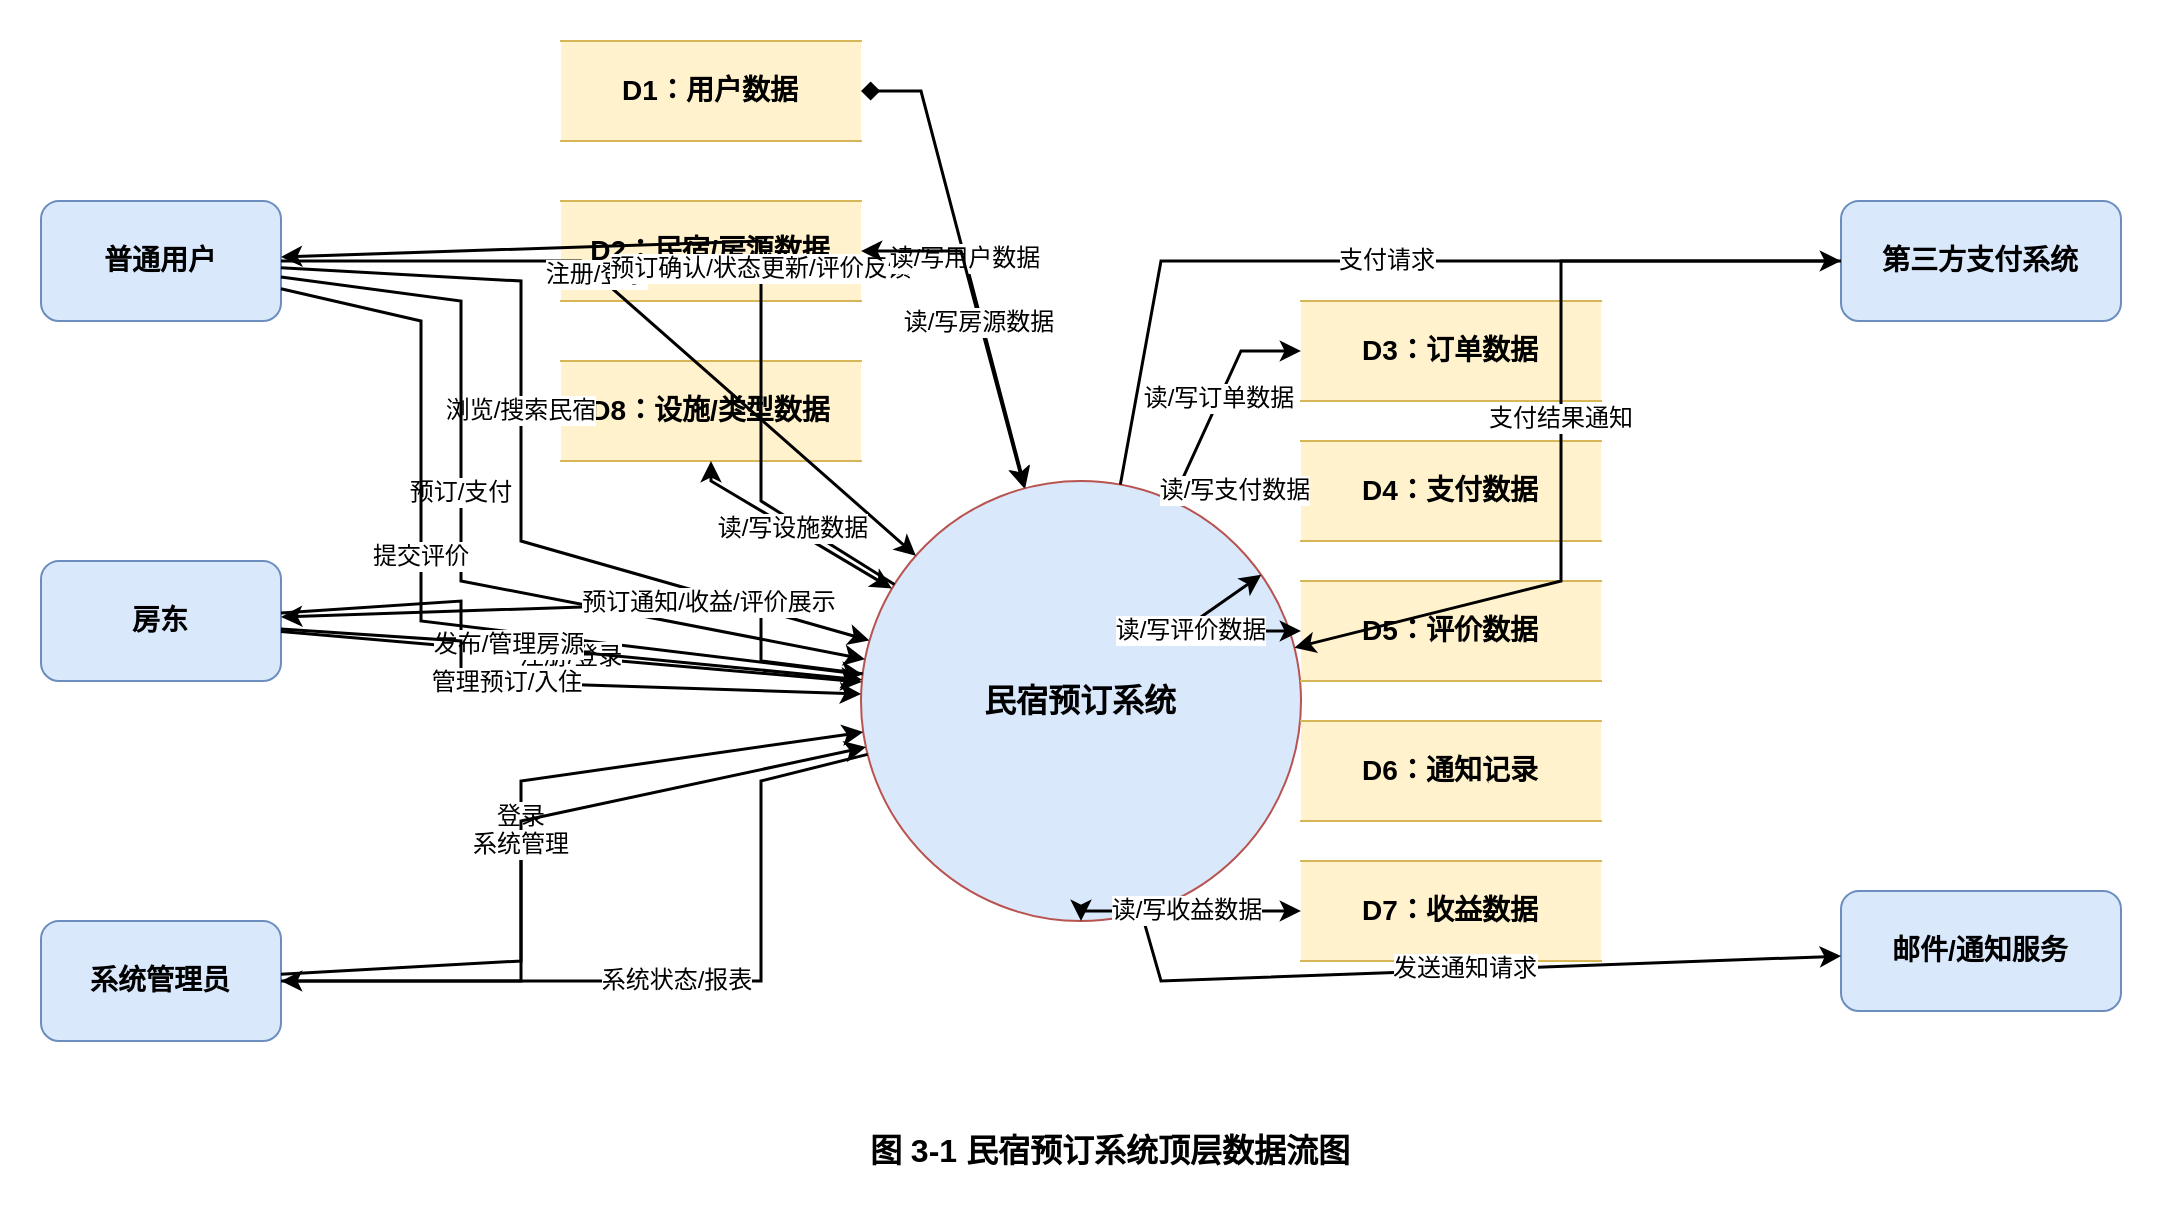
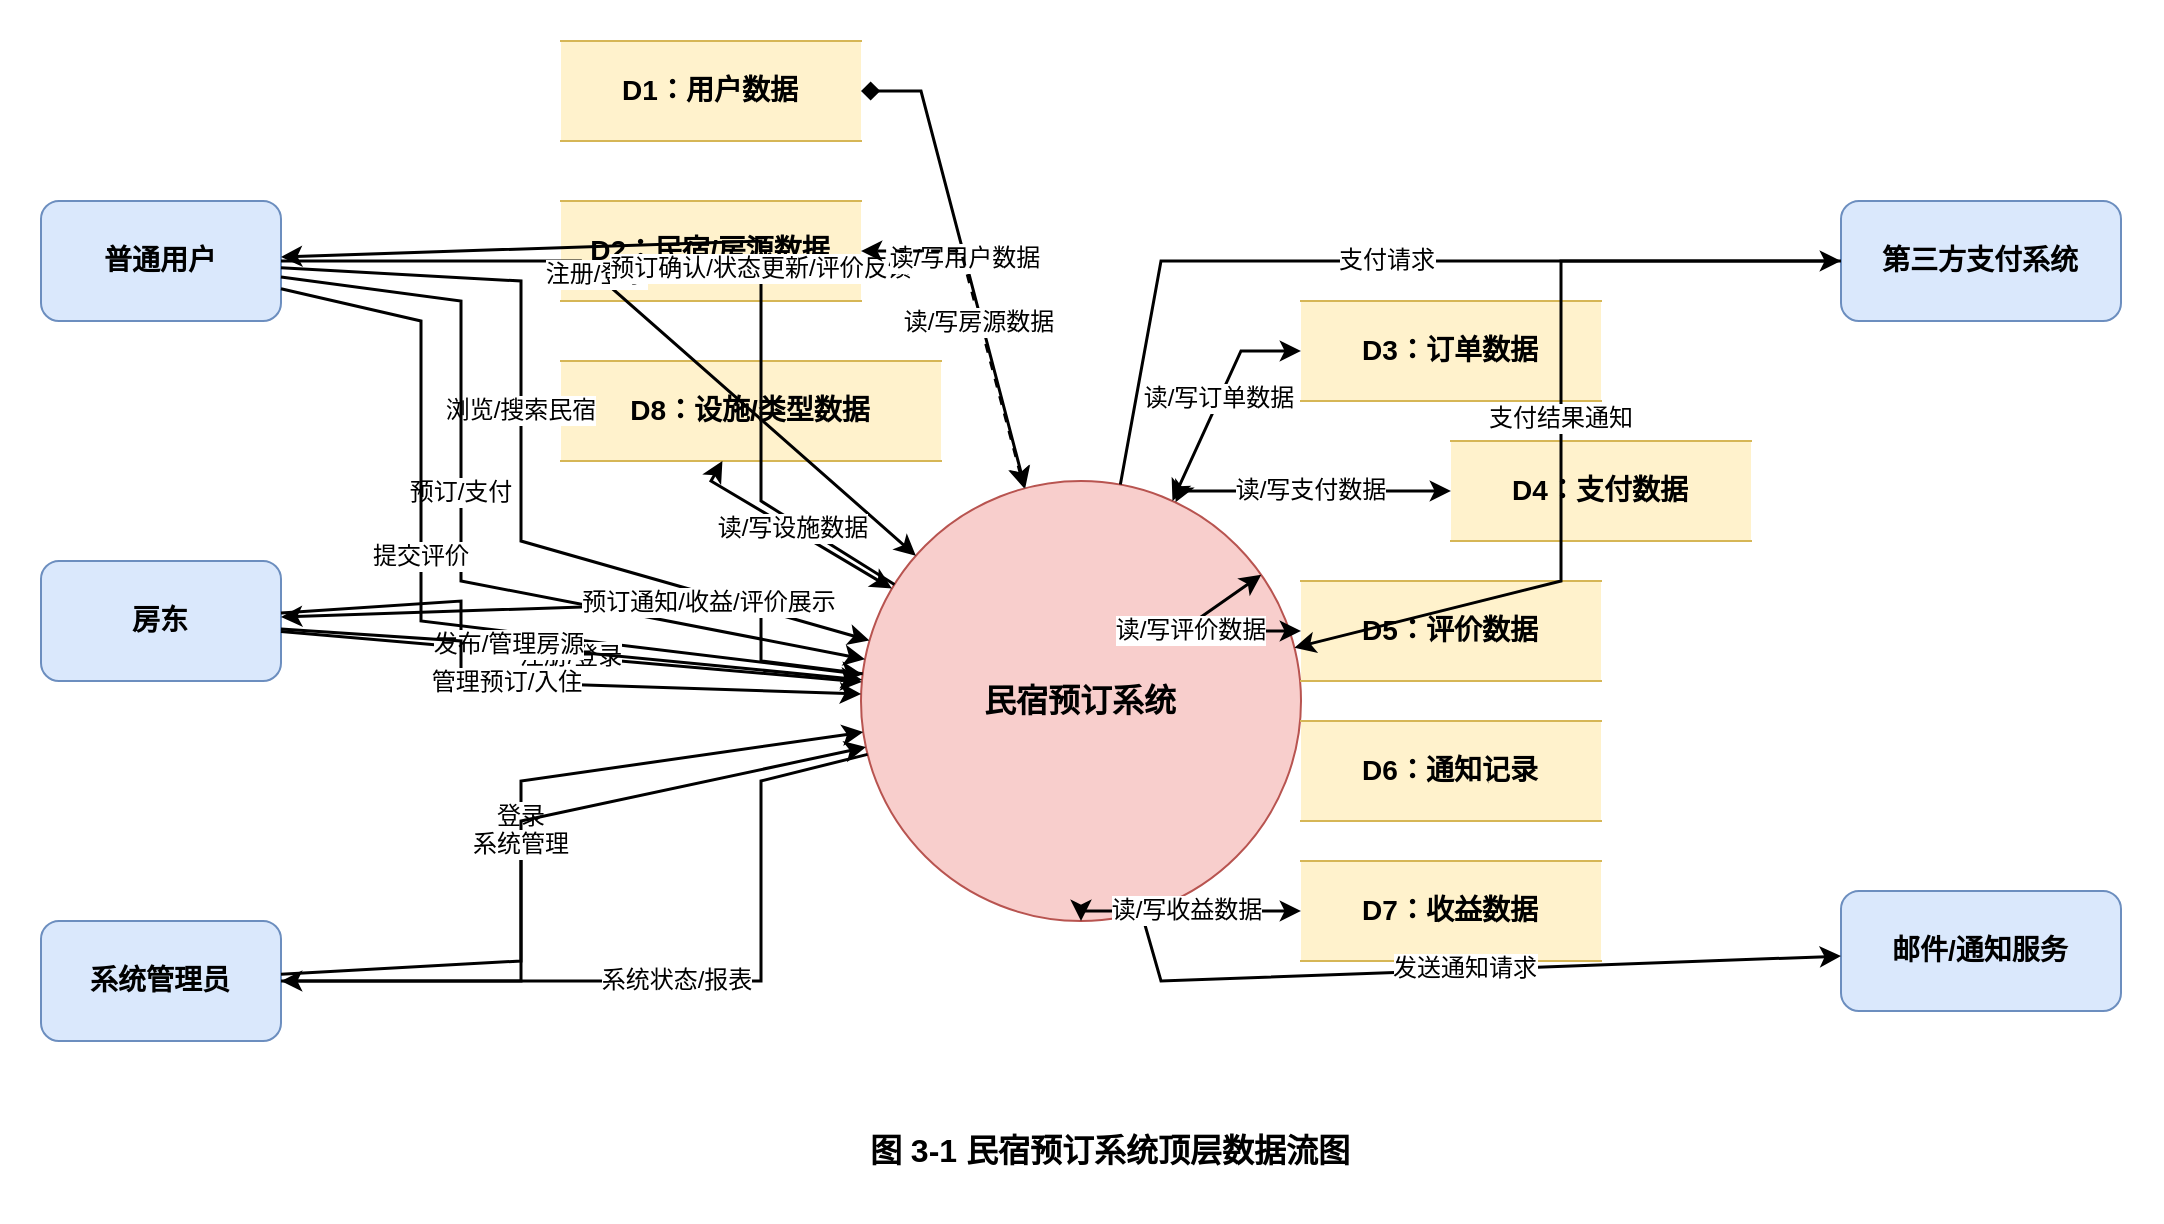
edge "D2：民宿/房源数据" -- "民宿预订系统": style solid -> dashed
node "D8：设施/类型数据": size 300x100 -> 380x100
node "D4：支付数据": moved (1451, 491) -> (1601, 491)
node "民宿预订系统": fillcolor #dae8fc -> #f8cecc
